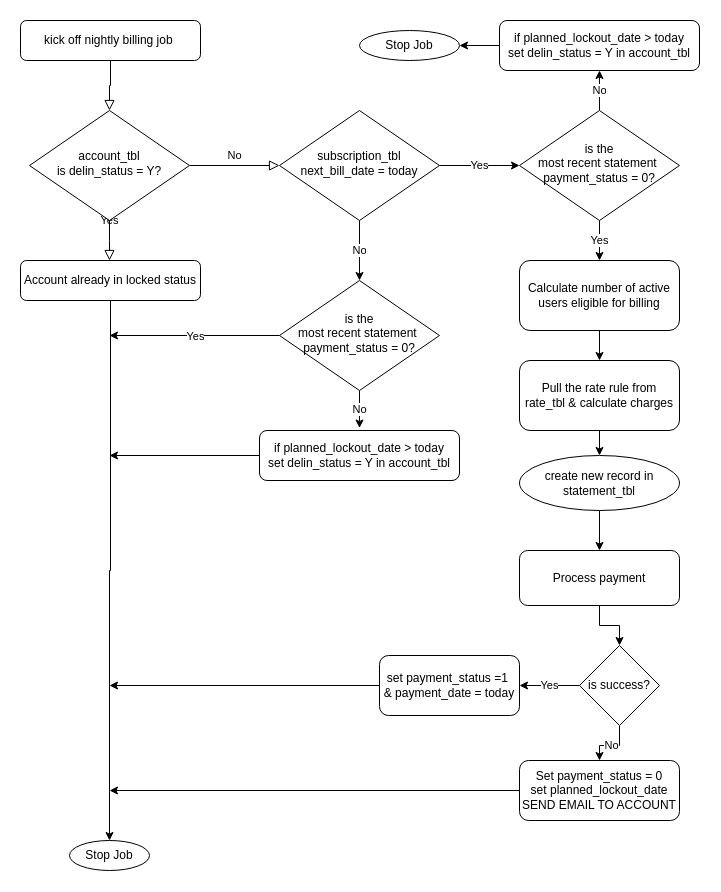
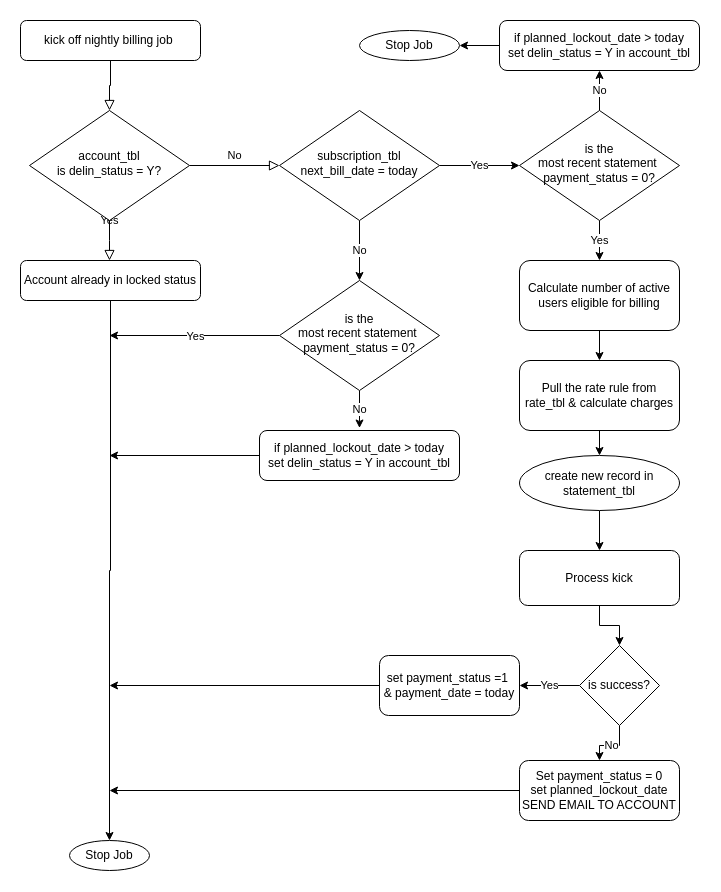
node "Process payment": label "Process payment" -> "Process kick"
